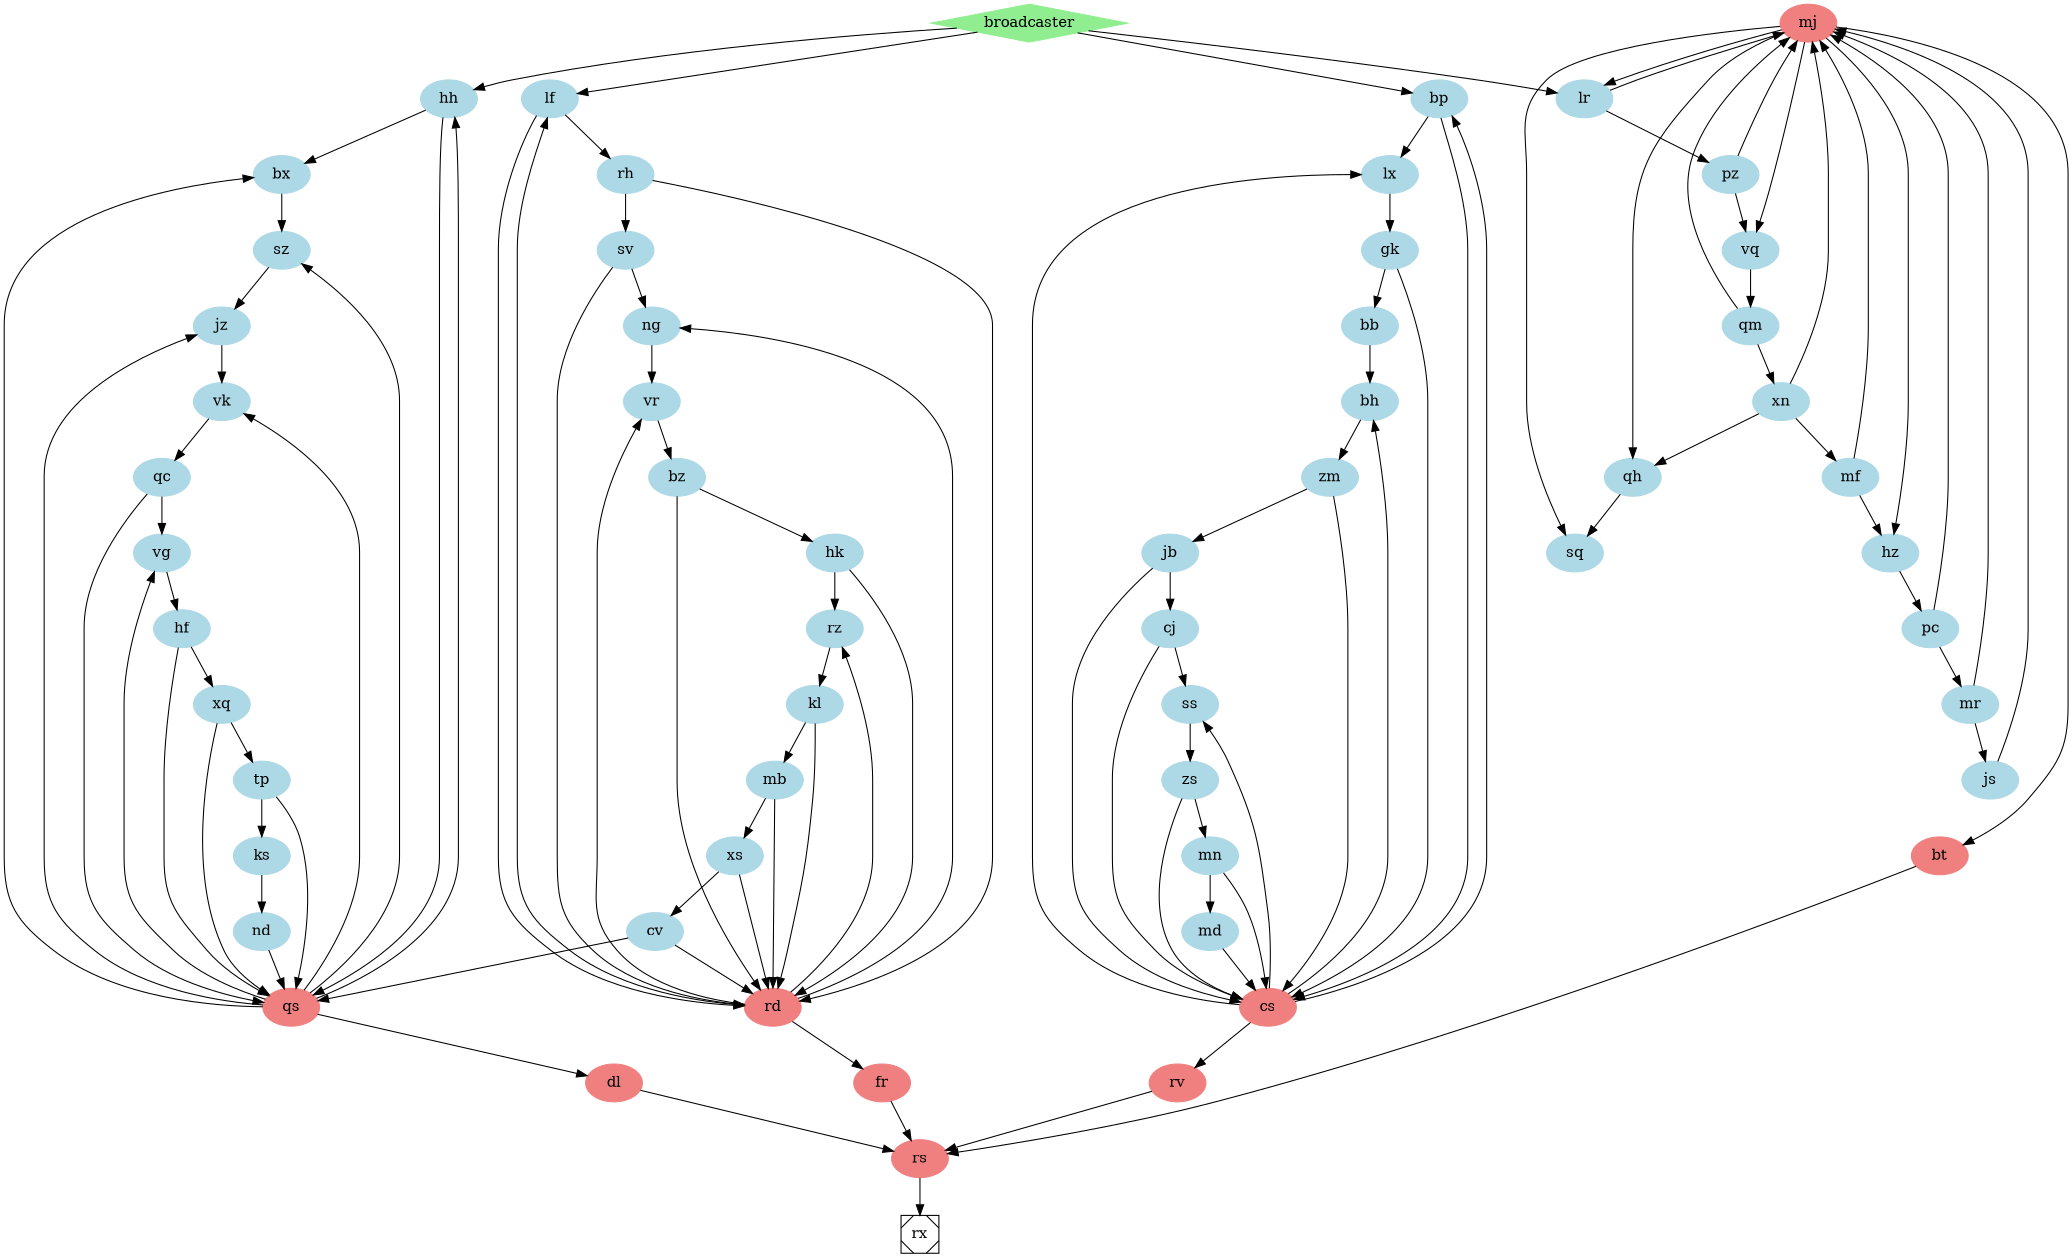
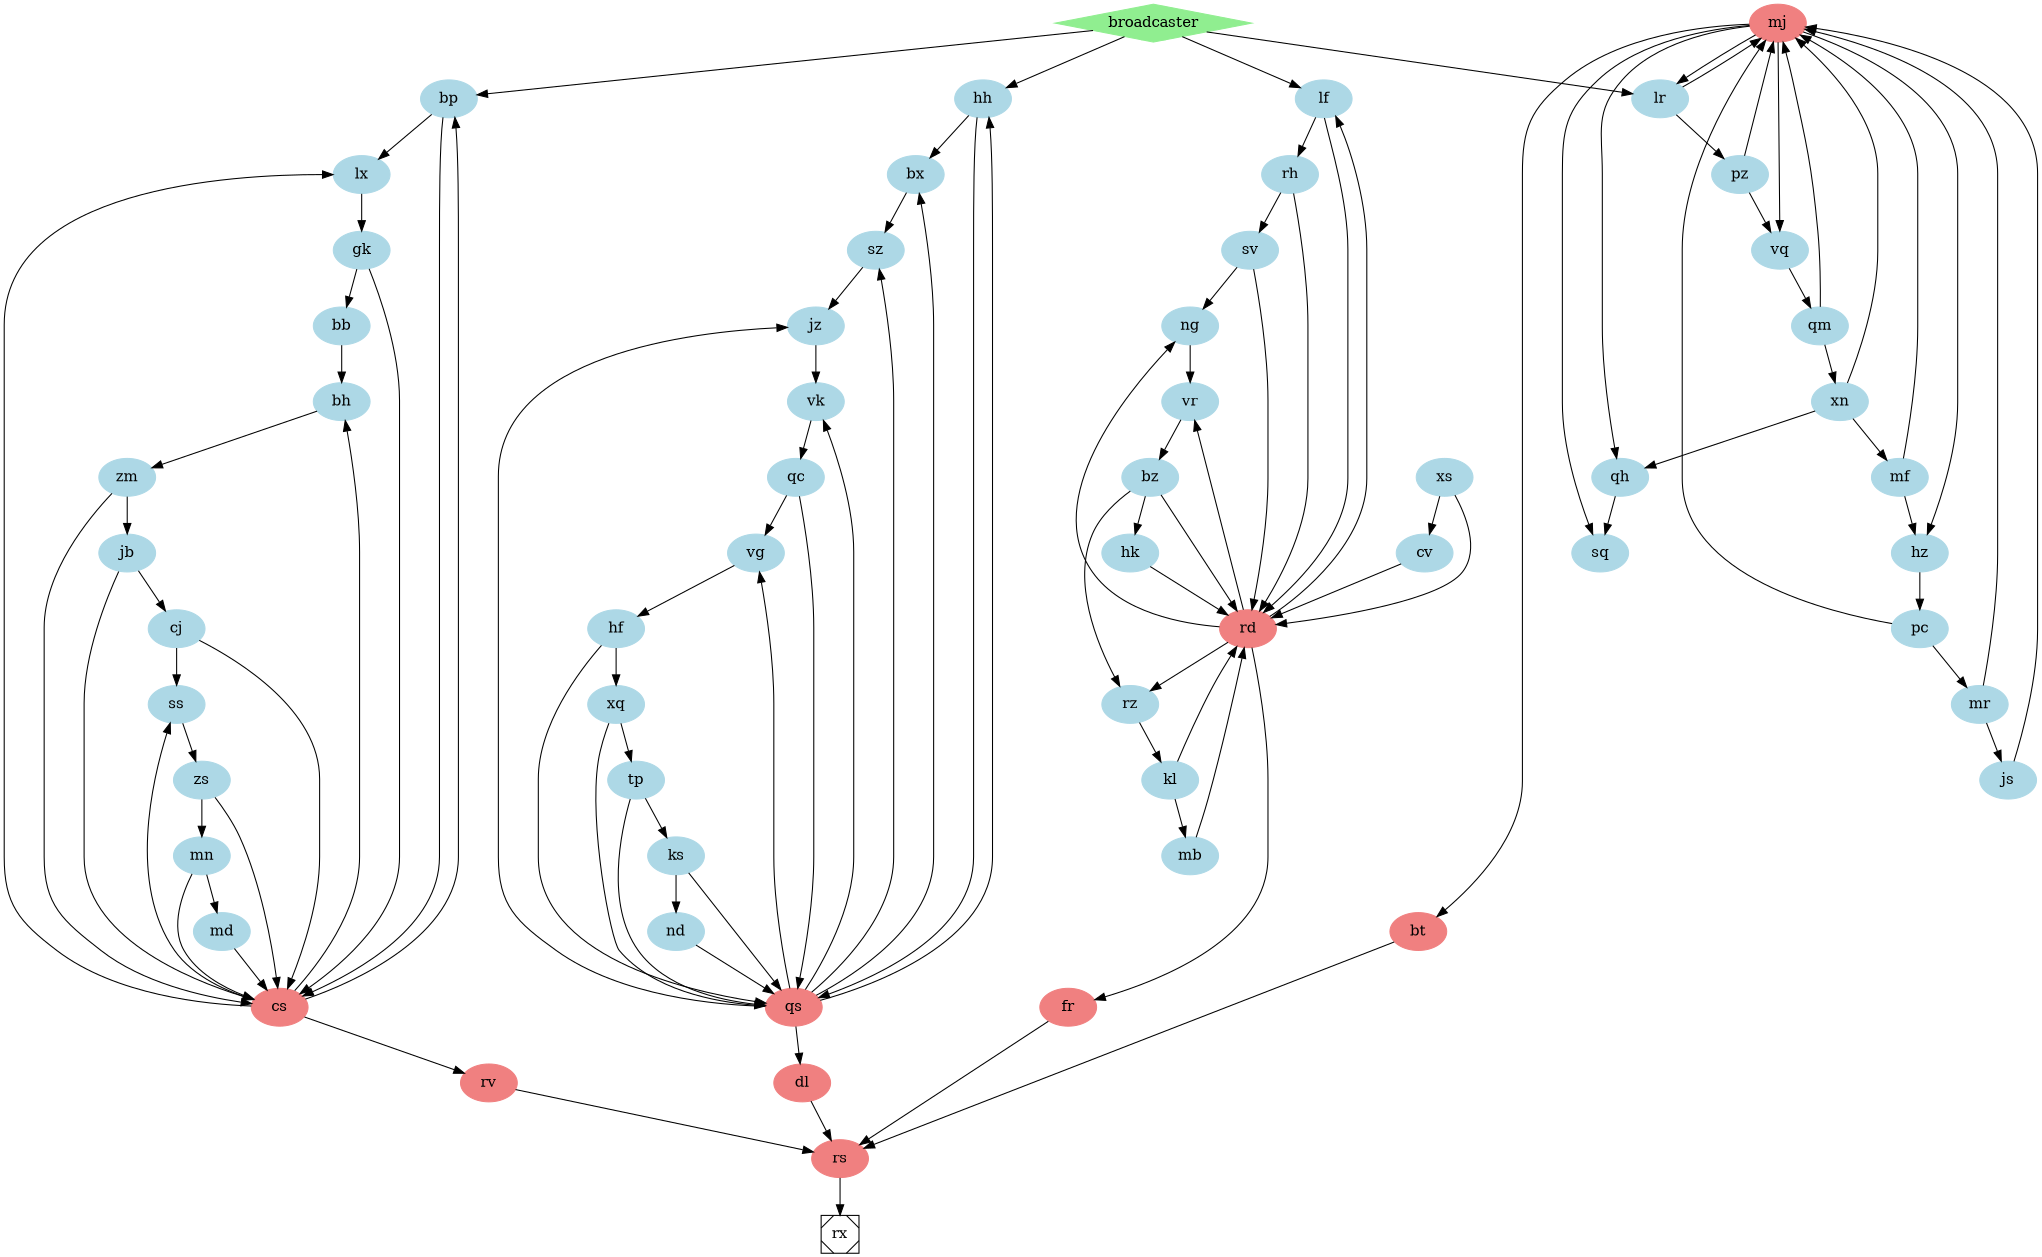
edge "hk" -> "rz": now "bz" -> "rz"
edge "mb" -> "xs": removed
edge "cv" -> "qs": now "ks" -> "qs"
